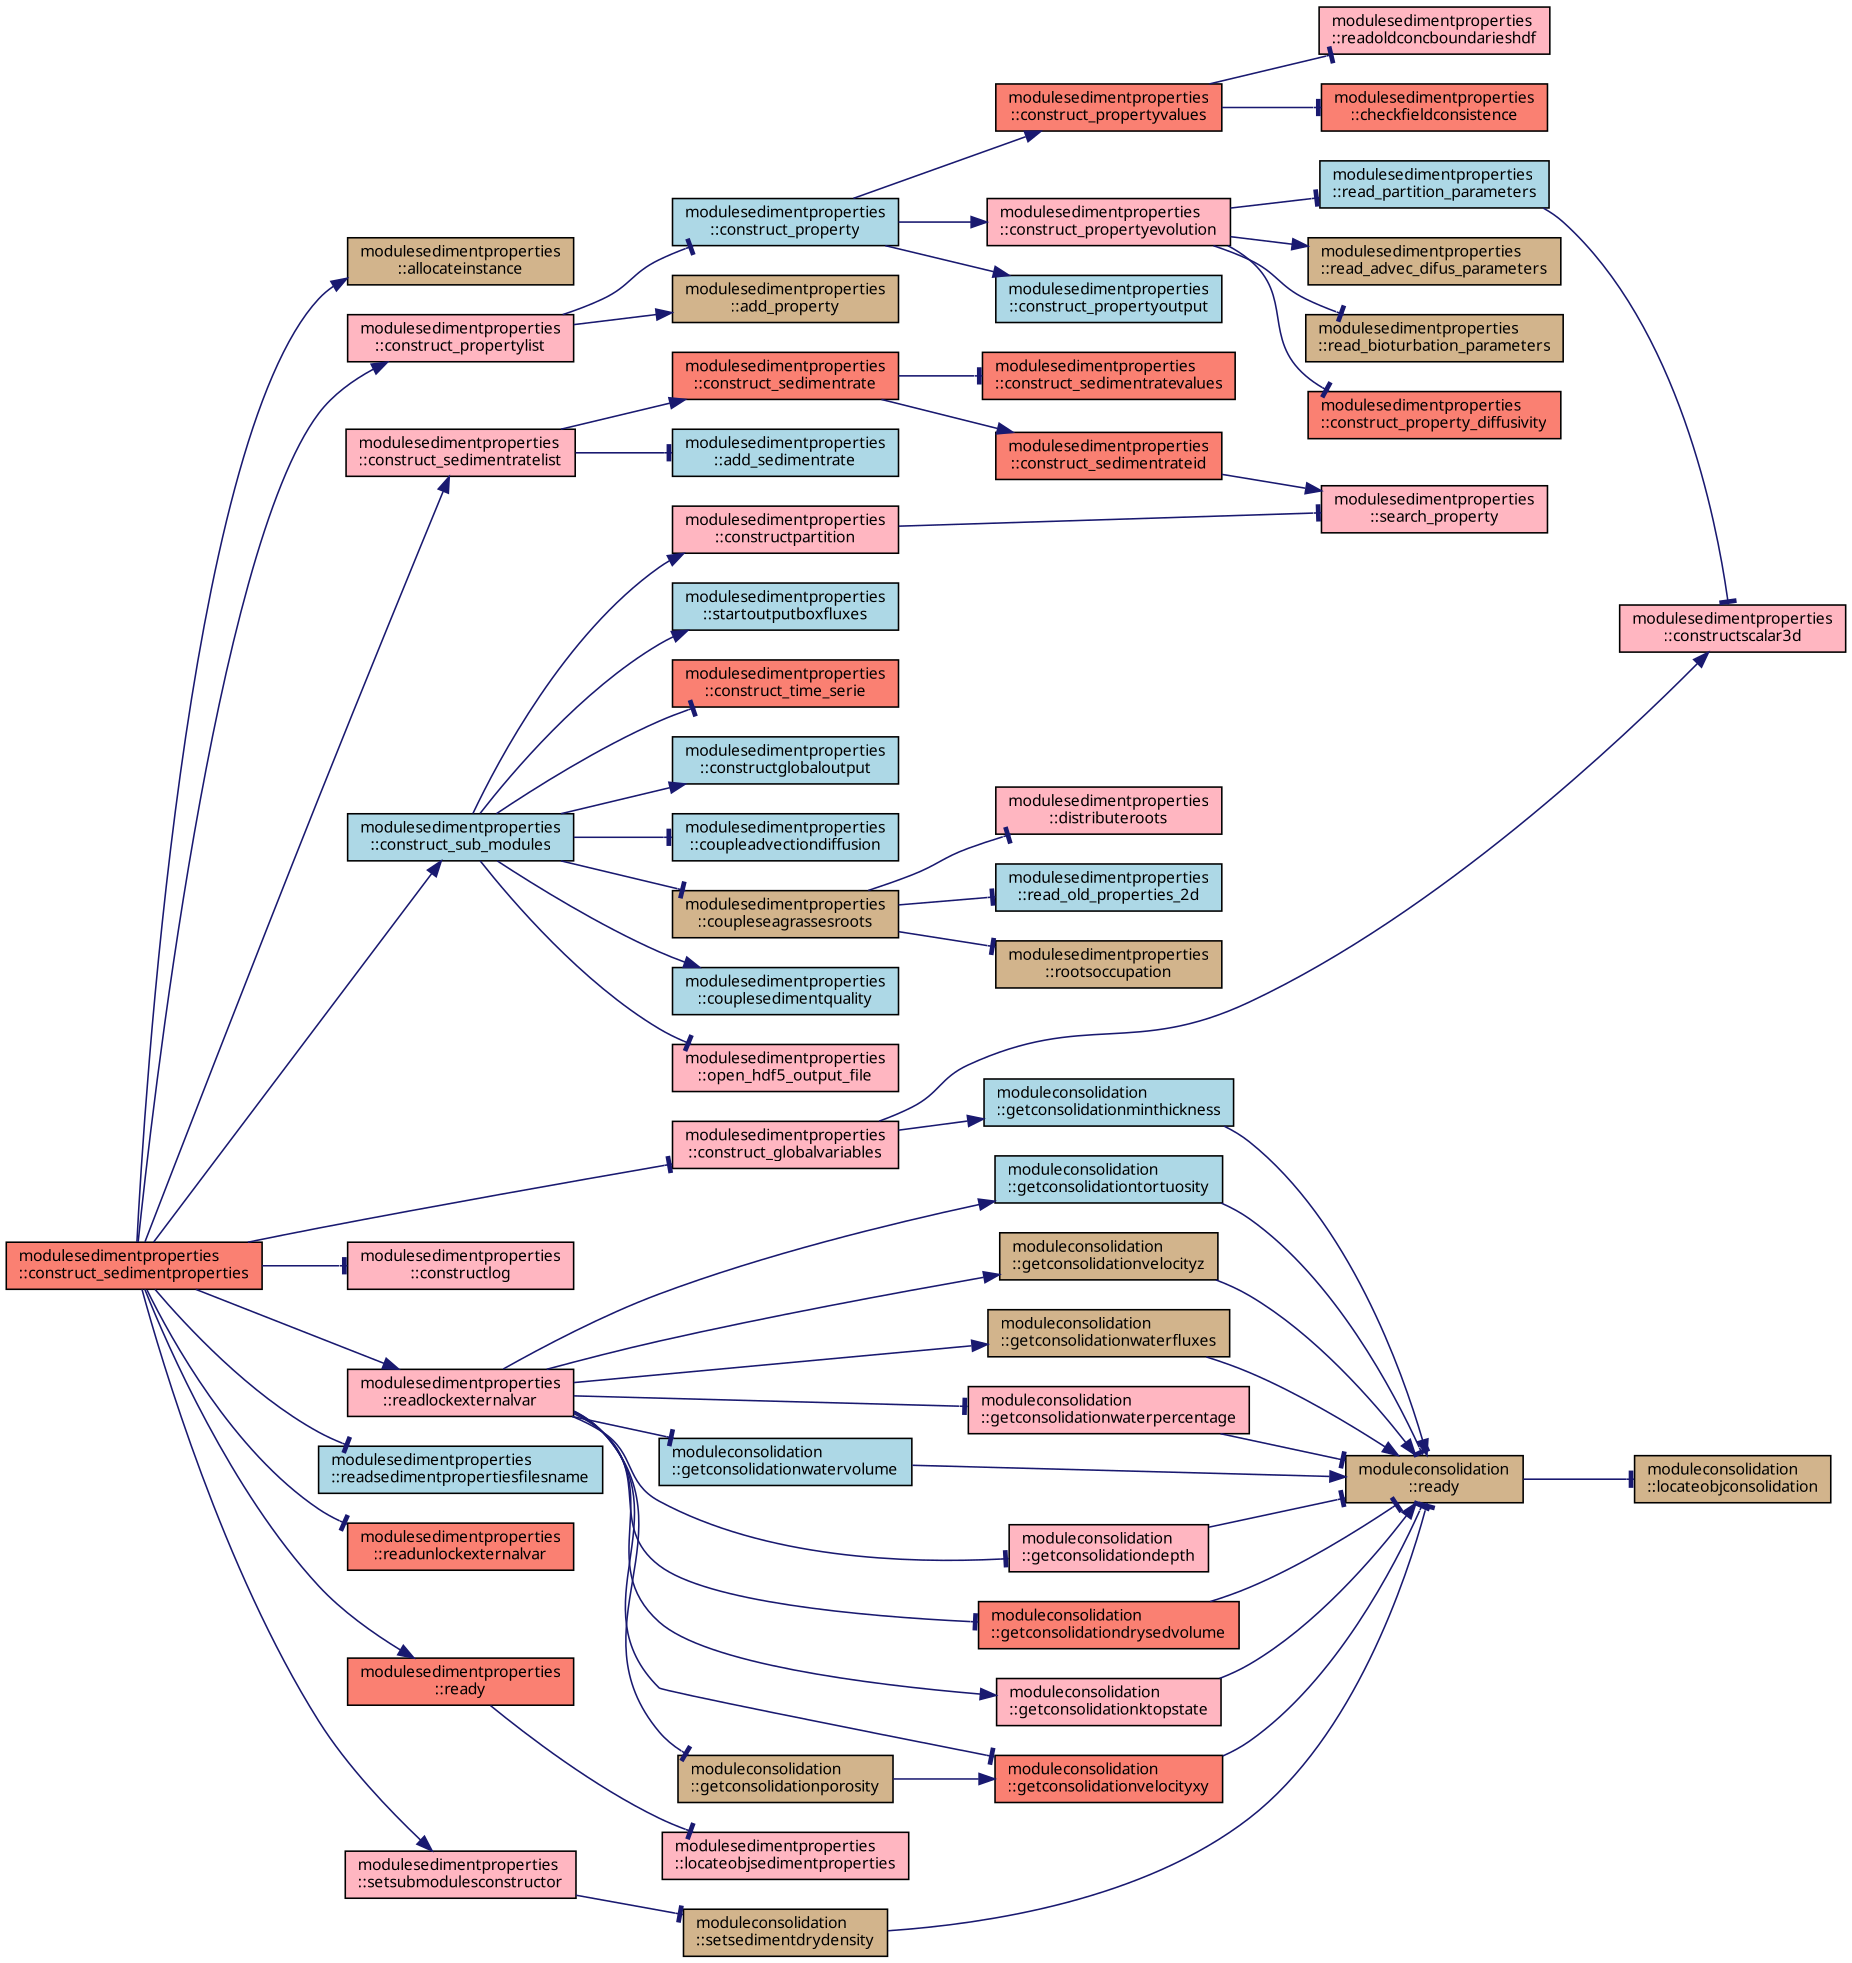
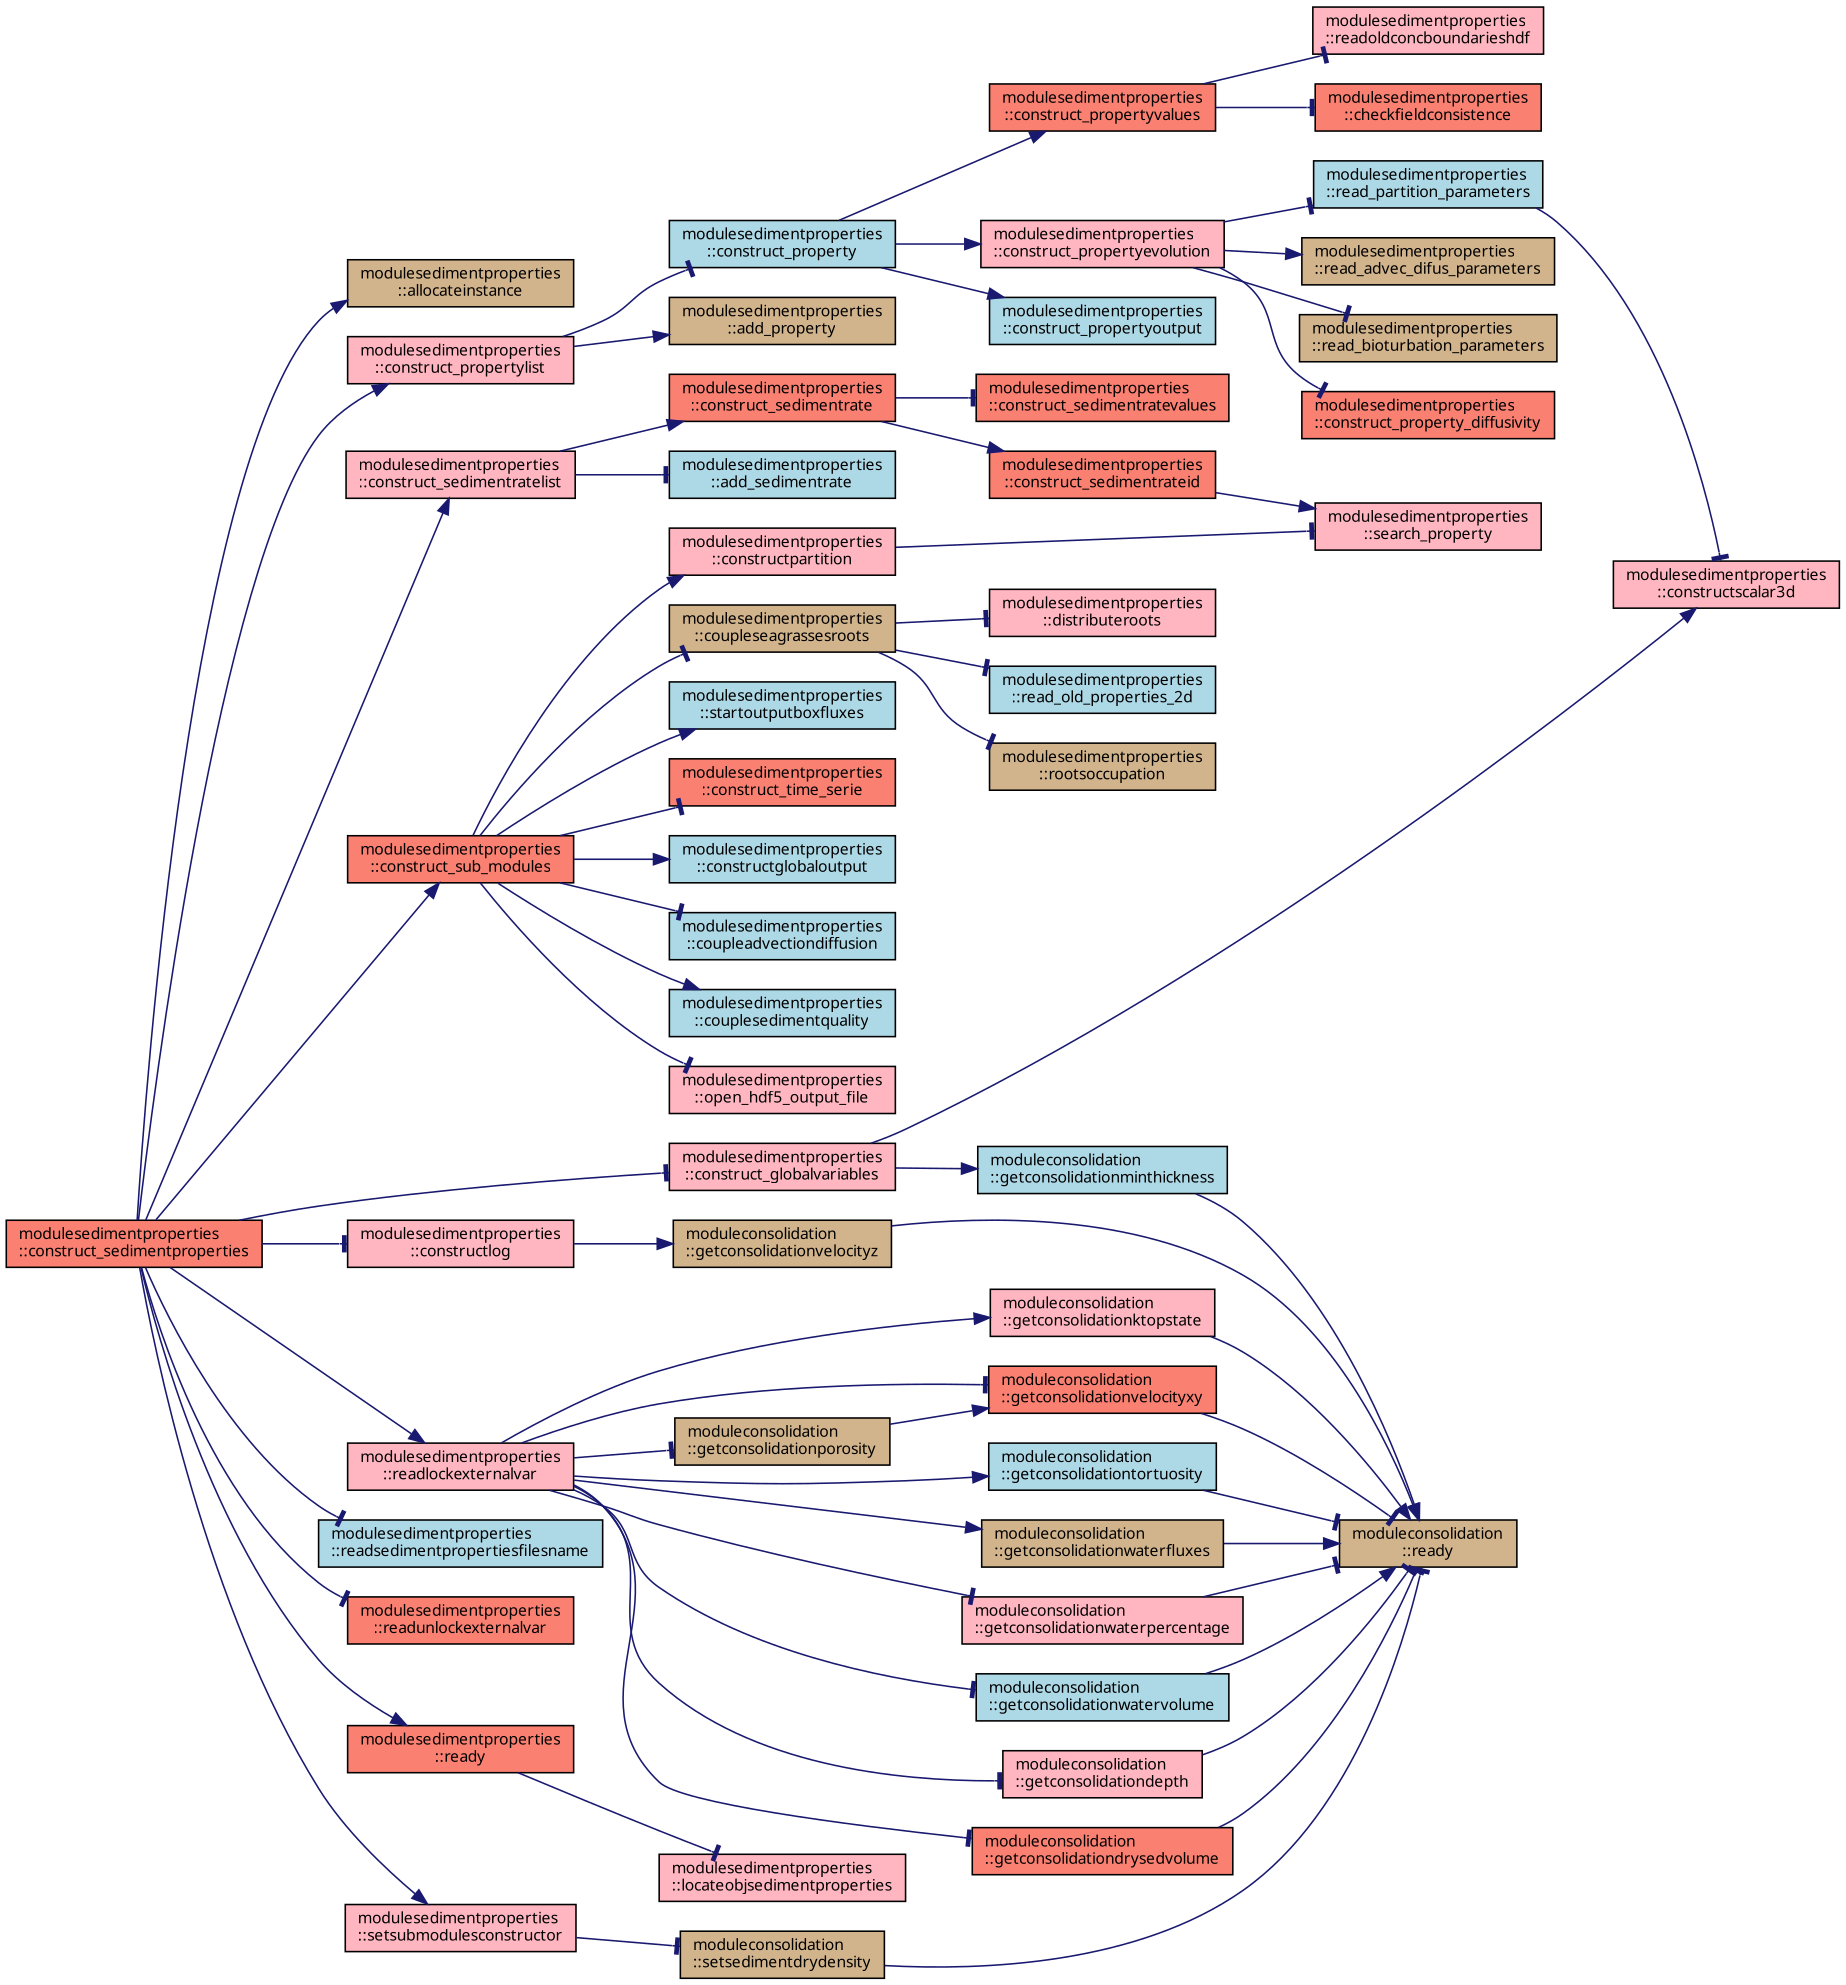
node "modulesedimentproperties ::construct_sub_modules": fillcolor lightblue -> salmon
edge "modulesedimentproperties ::readlockexternalvar" -> "moduleconsolidation ::getconsolidationvelocityz": now "modulesedimentproperties ::constructlog" -> "moduleconsolidation ::getconsolidationvelocityz"
node "moduleconsolidation ::locateobjconsolidation": removed
